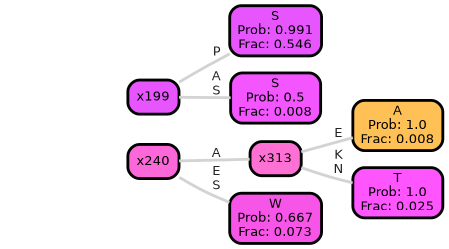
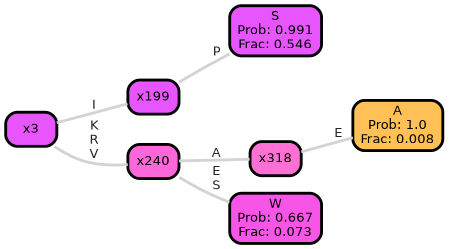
node "S Prob: 0.5 Frac: 0.008": removed
node "x3": added
node "x313": label "x313" -> "x318"
node "T Prob: 1.0 Frac: 0.025": removed
